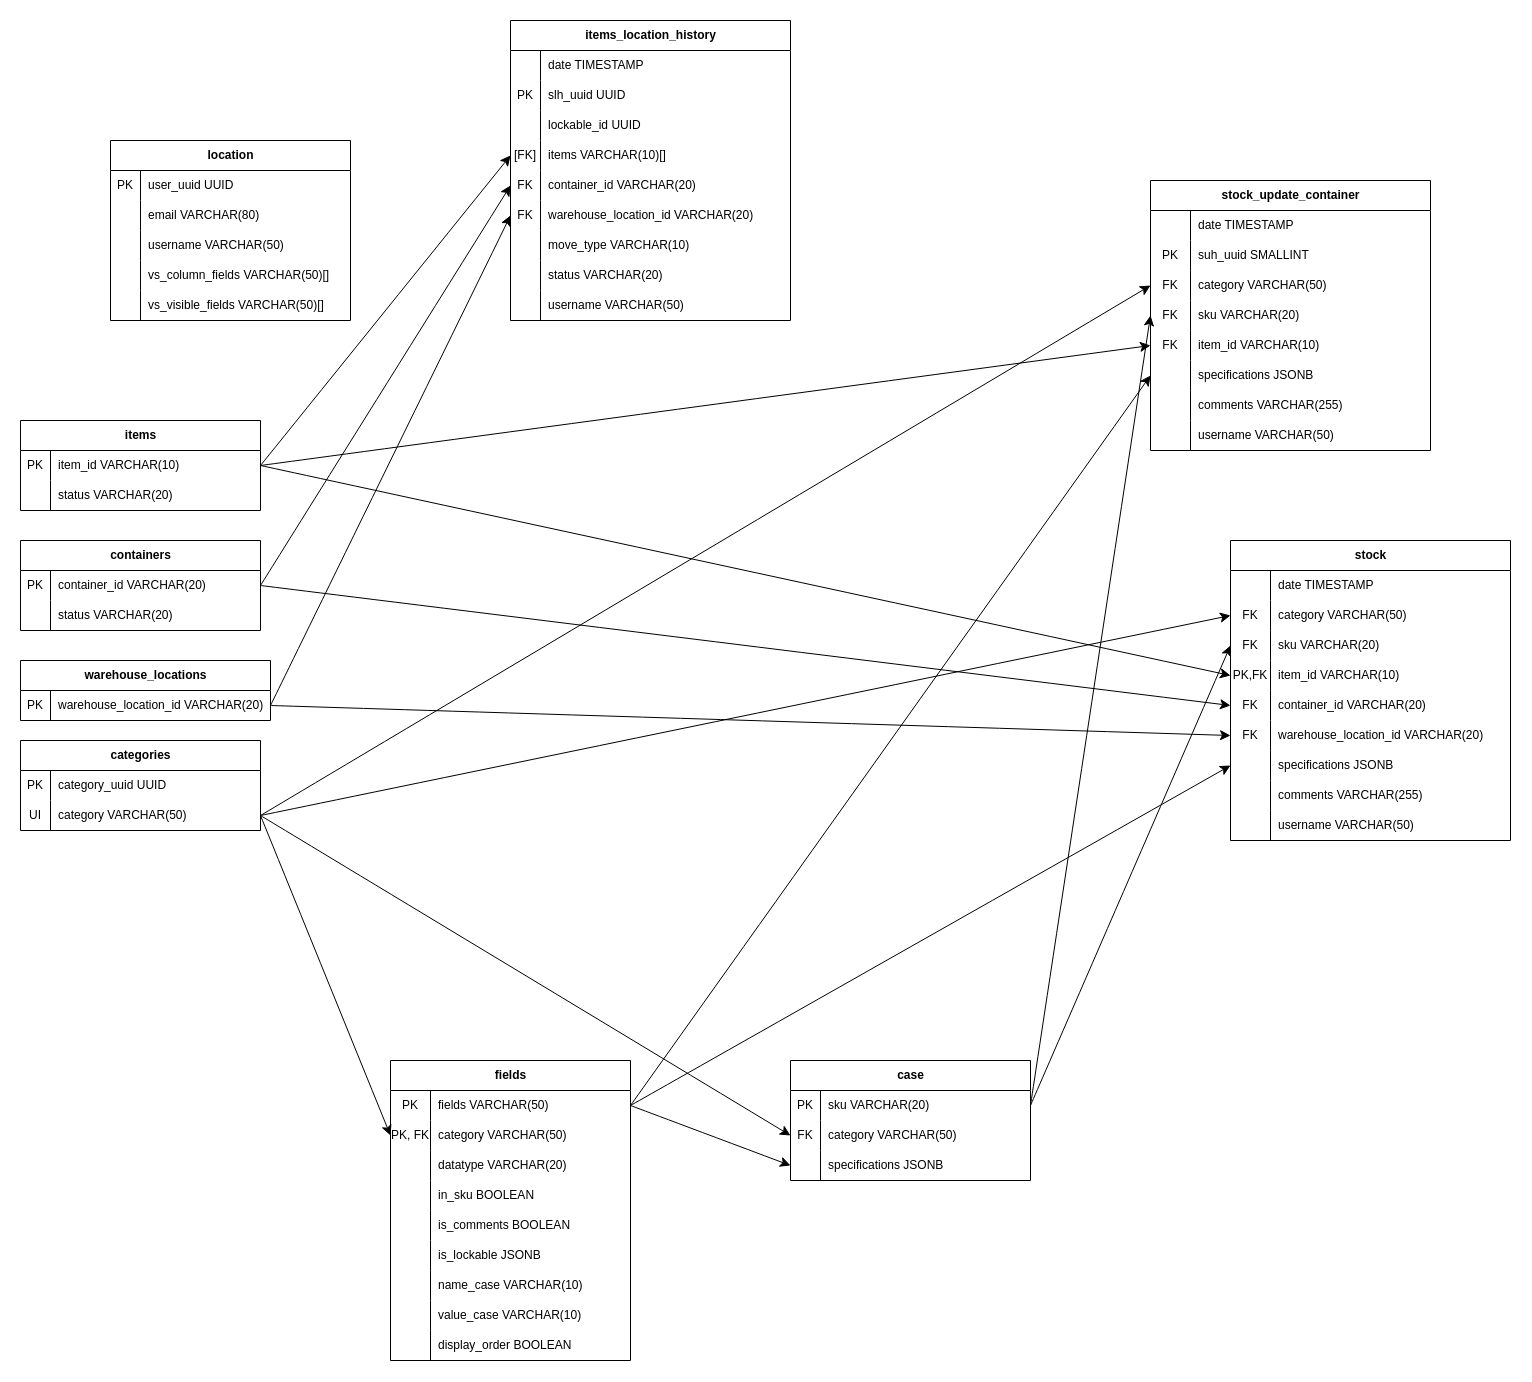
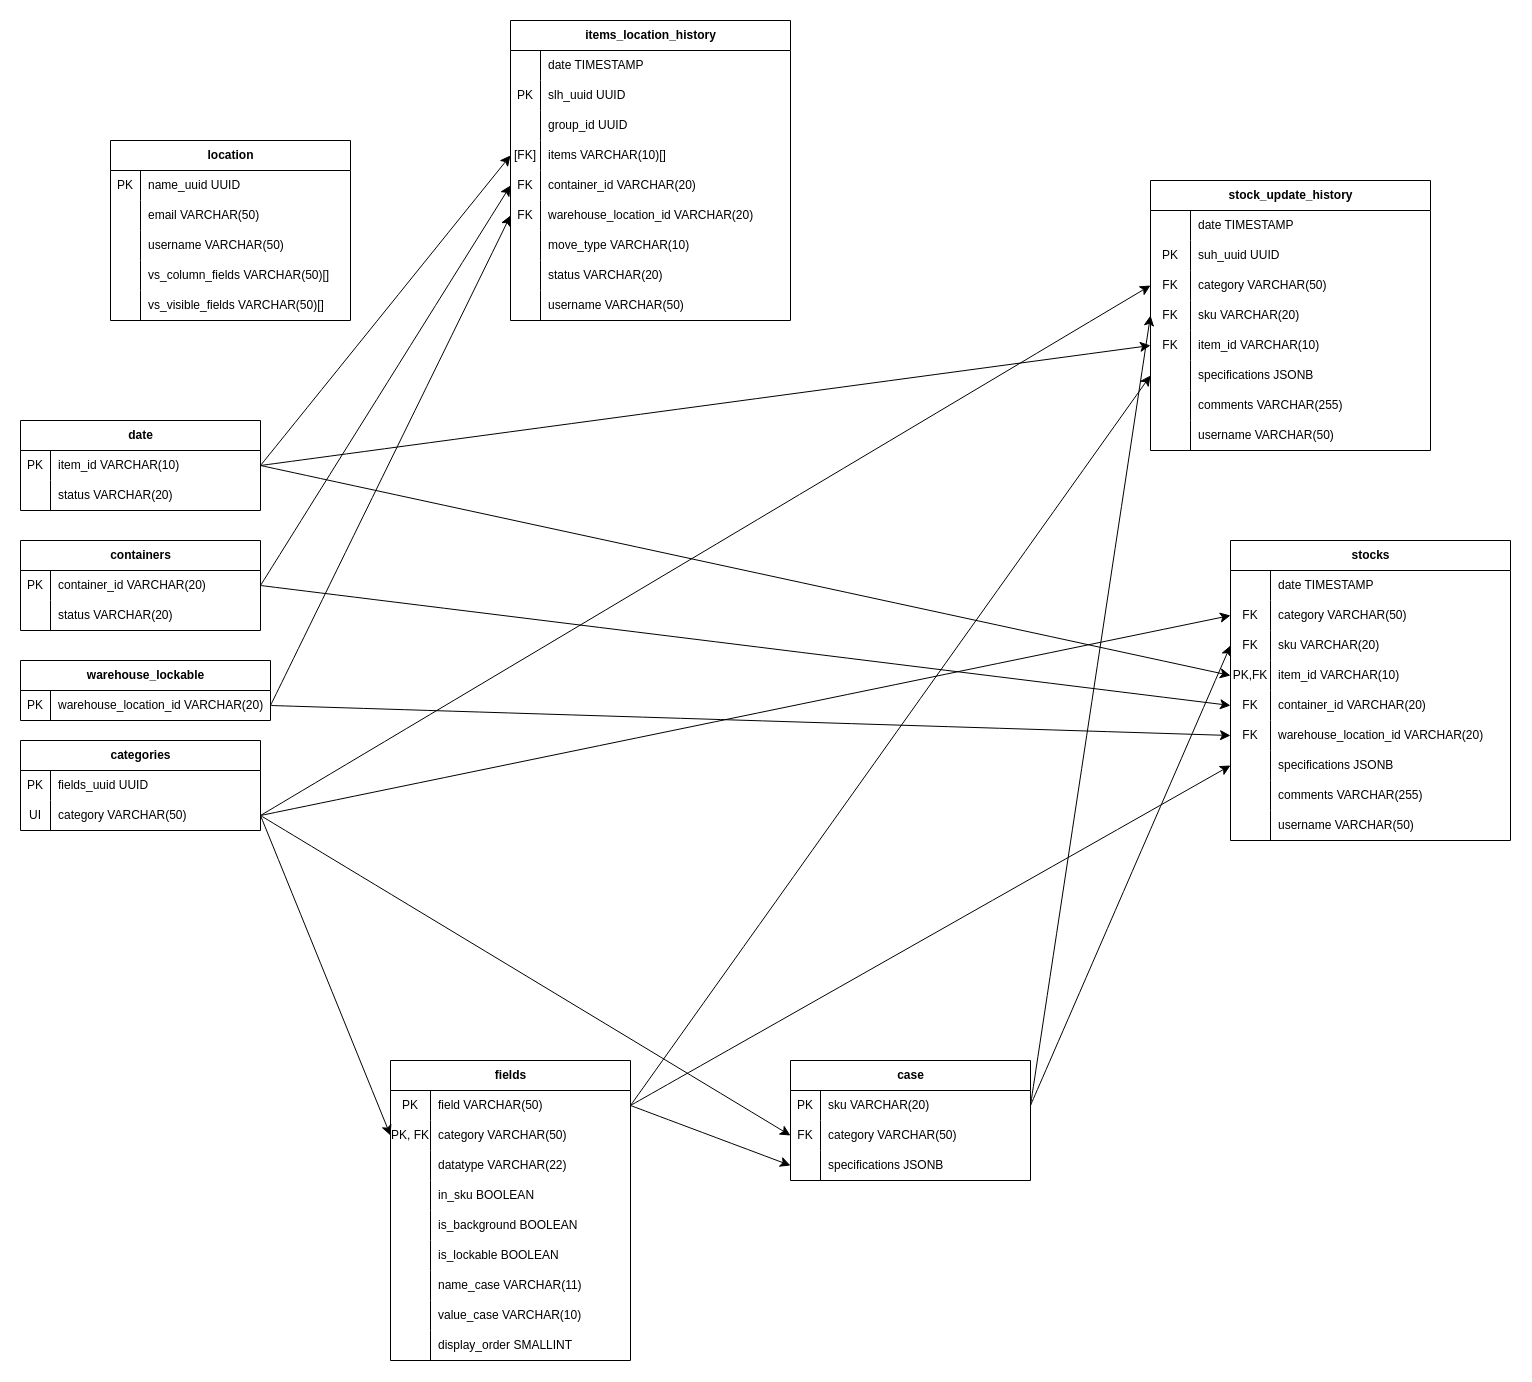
node "lockable_id UUID": label "lockable_id UUID" -> "group_id UUID"
node "user_uuid UUID": label "user_uuid UUID" -> "name_uuid UUID"
node "stock_update_container": label "stock_update_container" -> "stock_update_history"
node "email VARCHAR(80)": label "email VARCHAR(80)" -> "email VARCHAR(50)"
node "suh_uuid SMALLINT": label "suh_uuid SMALLINT" -> "suh_uuid UUID"
node "items": label "items" -> "date"
node "stock": label "stock" -> "stocks"
node "warehouse_locations": label "warehouse_locations" -> "warehouse_lockable"
node "category_uuid UUID": label "category_uuid UUID" -> "fields_uuid UUID"
node "fields VARCHAR(50)": label "fields VARCHAR(50)" -> "field VARCHAR(50)"
node "datatype VARCHAR(20)": label "datatype VARCHAR(20)" -> "datatype VARCHAR(22)"
node "is_comments BOOLEAN": label "is_comments BOOLEAN" -> "is_background BOOLEAN"
node "is_lockable JSONB": label "is_lockable JSONB" -> "is_lockable BOOLEAN"
node "name_case VARCHAR(10)": label "name_case VARCHAR(10)" -> "name_case VARCHAR(11)"
node "display_order BOOLEAN": label "display_order BOOLEAN" -> "display_order SMALLINT"
